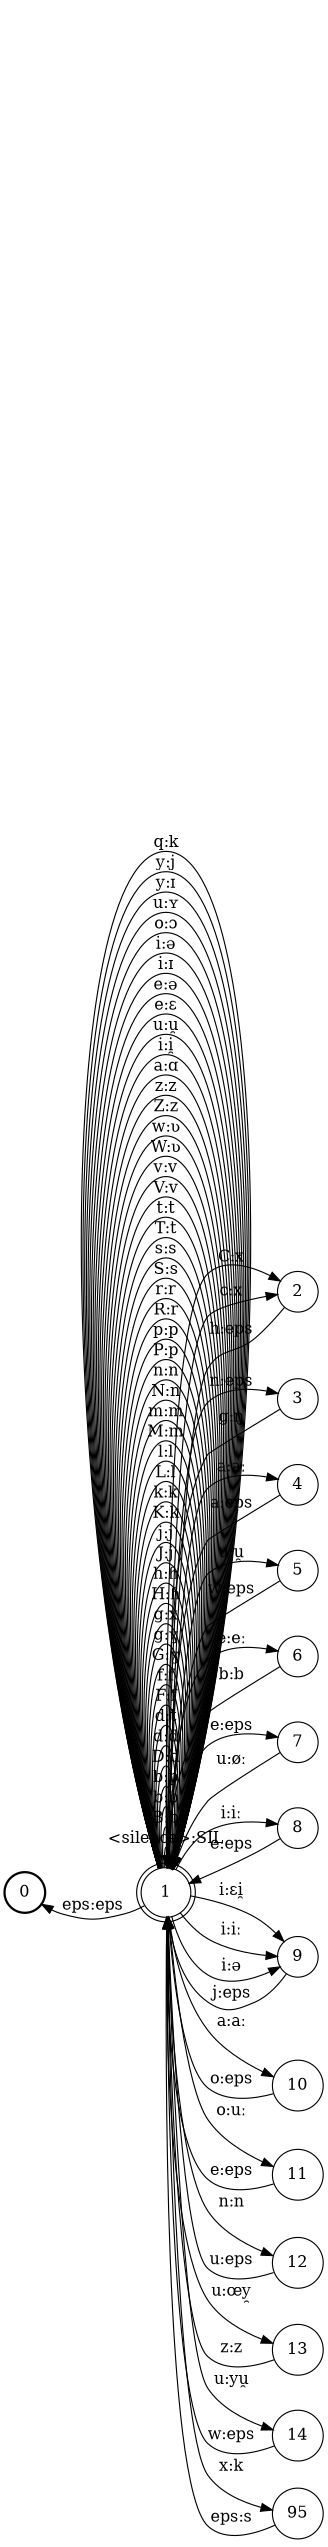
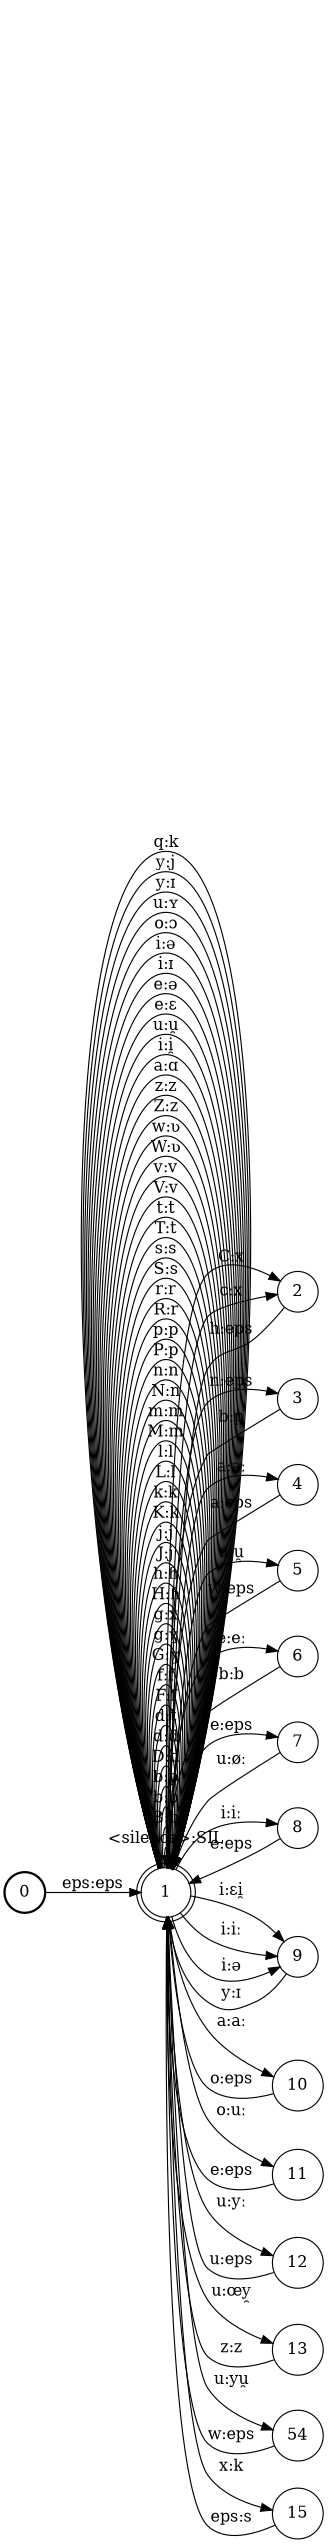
edge "3" -> "1": label "g:ŋ" -> "b:p"
edge "1" -> "0": reversed
edge "9" -> "1": label "j:eps" -> "y:ɪ"
edge "1" -> "12": label "n:n" -> "u:yː"
node "14": label "14" -> "54"
node "95": label "95" -> "15"
